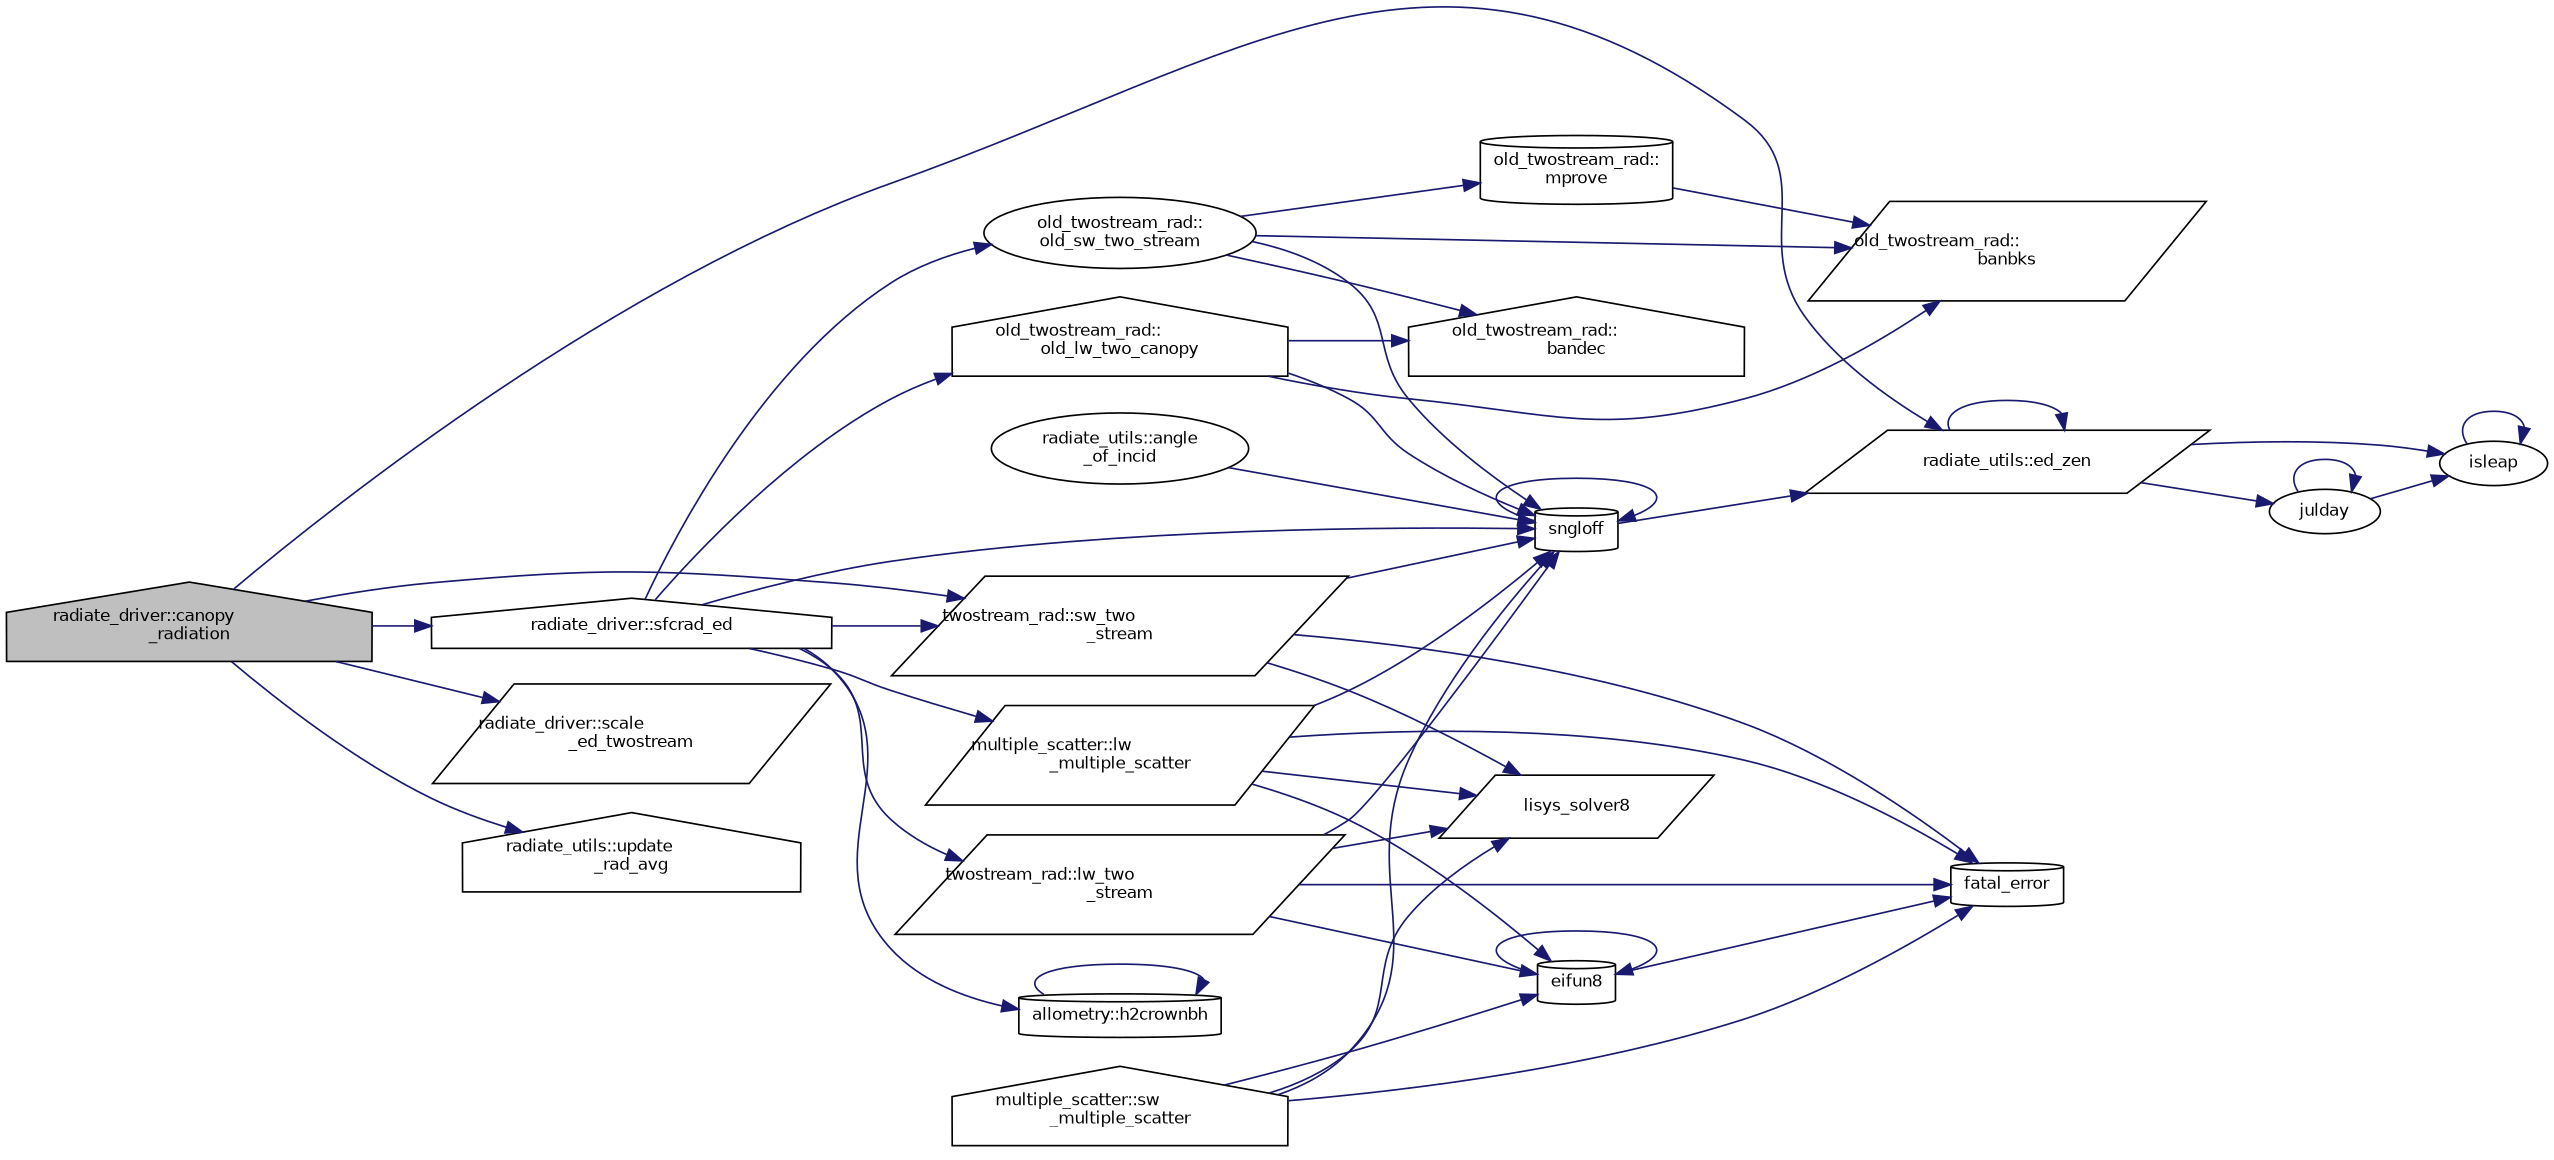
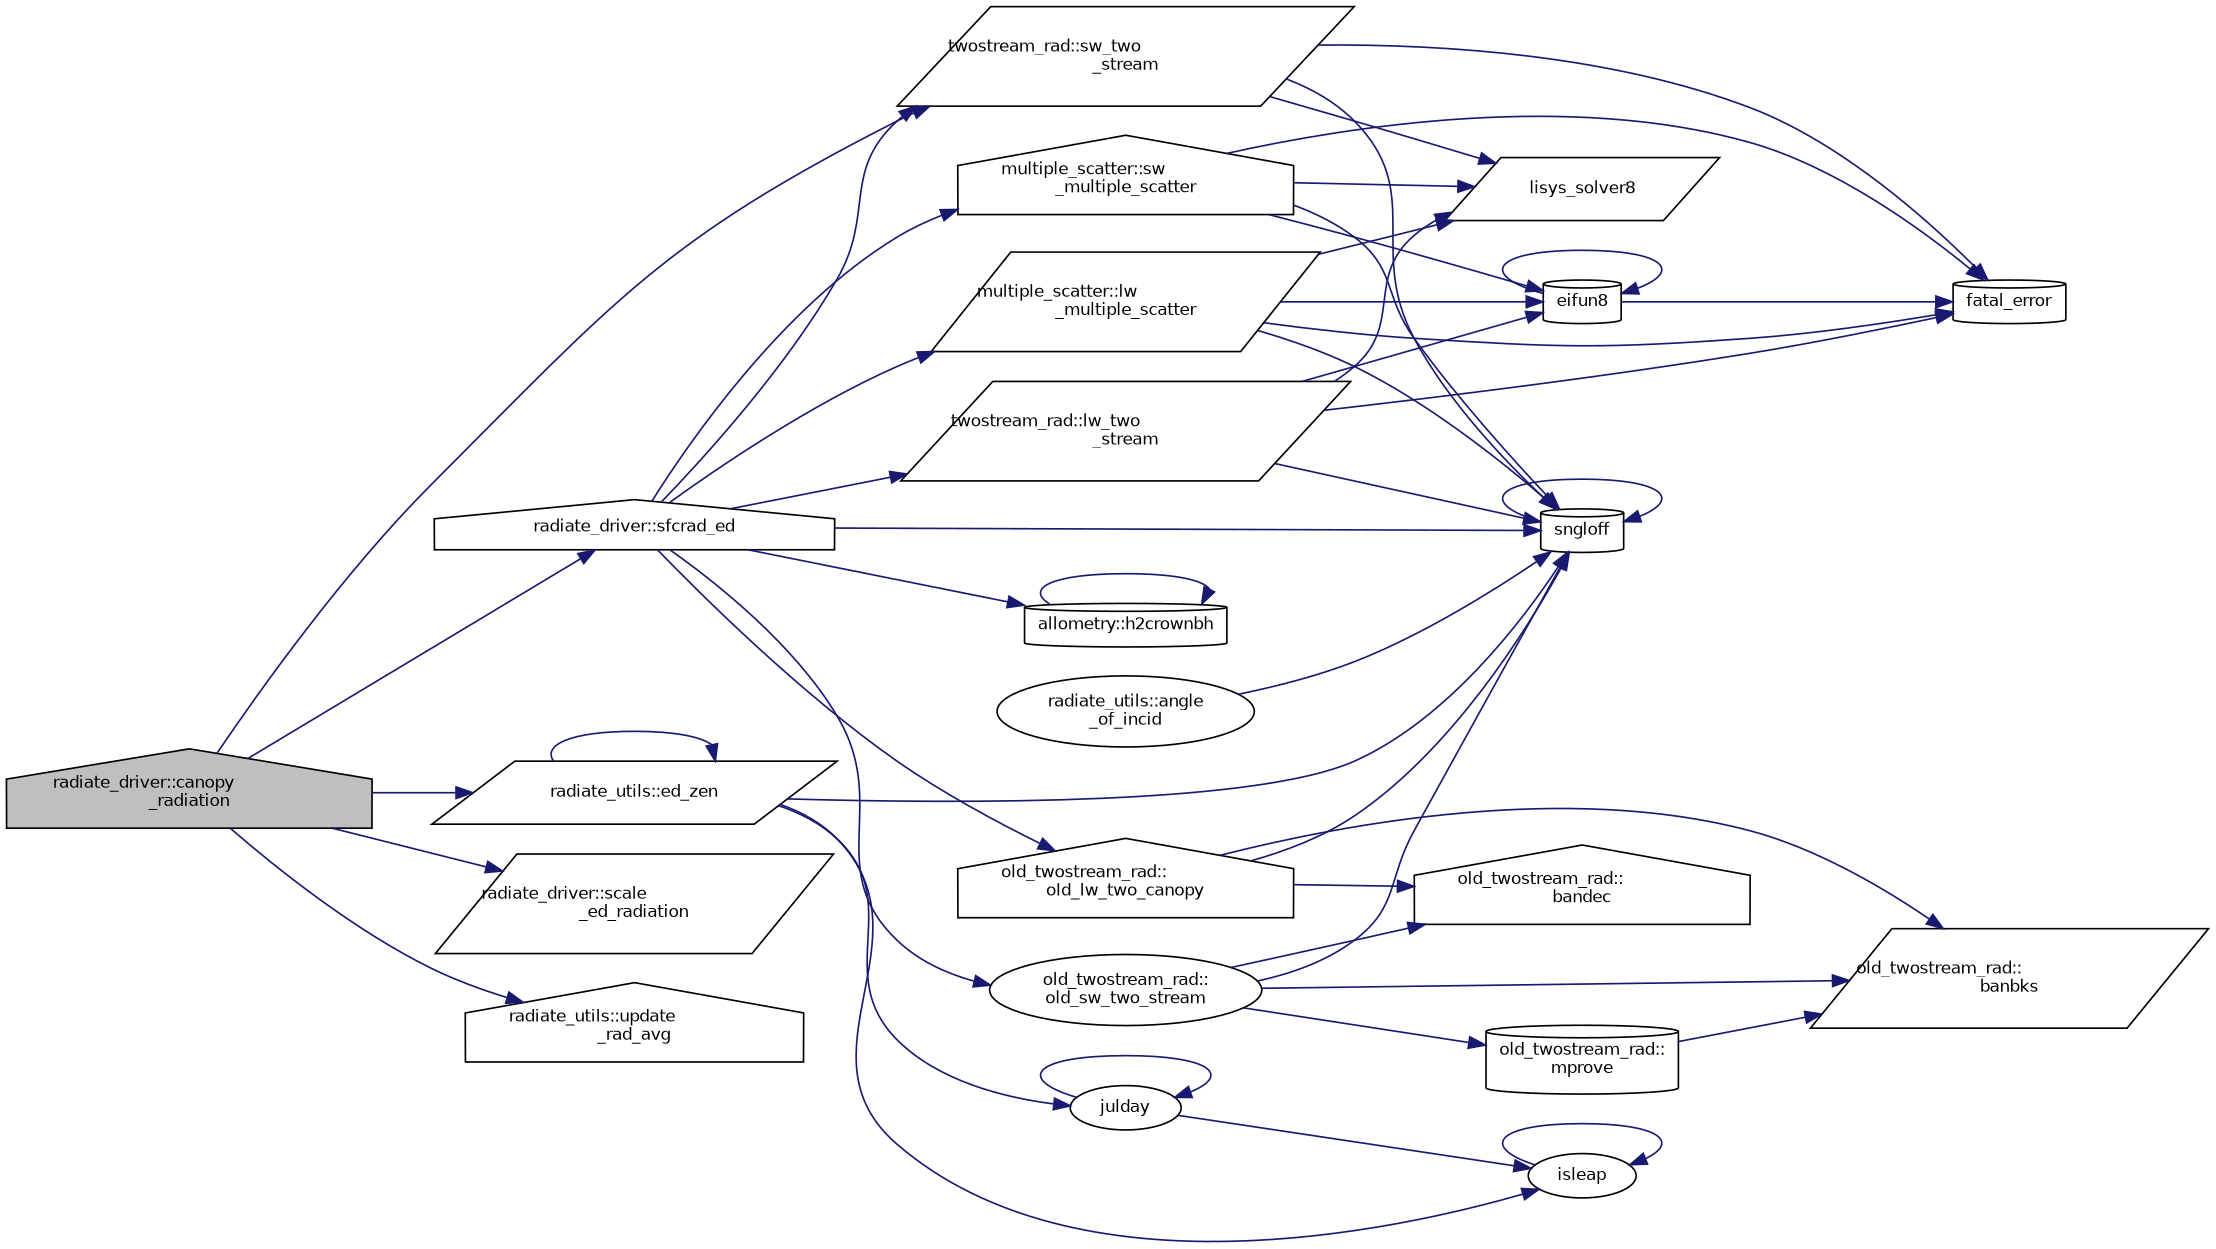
edge "radiate_driver::sfcrad_ed" -> "multiple_scatter::sw _multiple_scatter": added
edge "sngloff" -> "radiate_utils::ed_zen": reversed
node "radiate_driver::scale _ed_twostream": label "radiate_driver::scale _ed_twostream" -> "radiate_driver::scale _ed_radiation"
